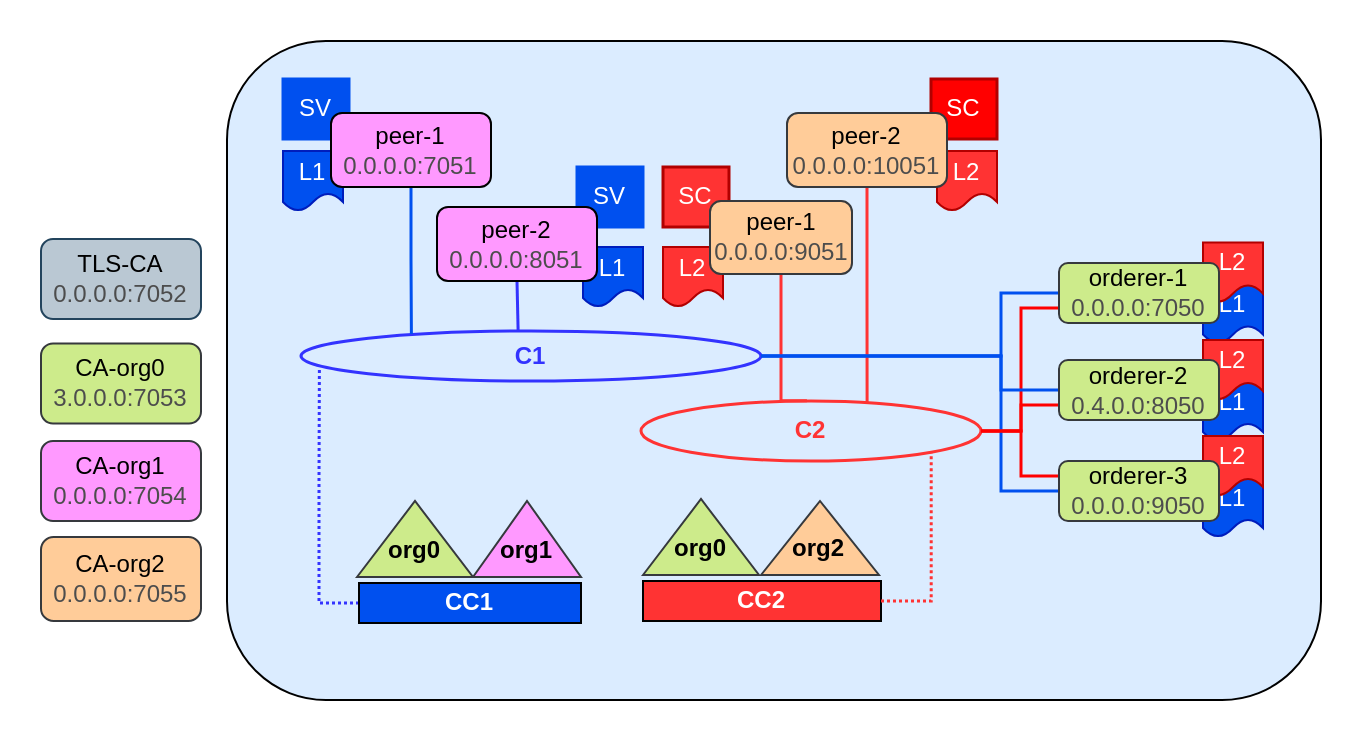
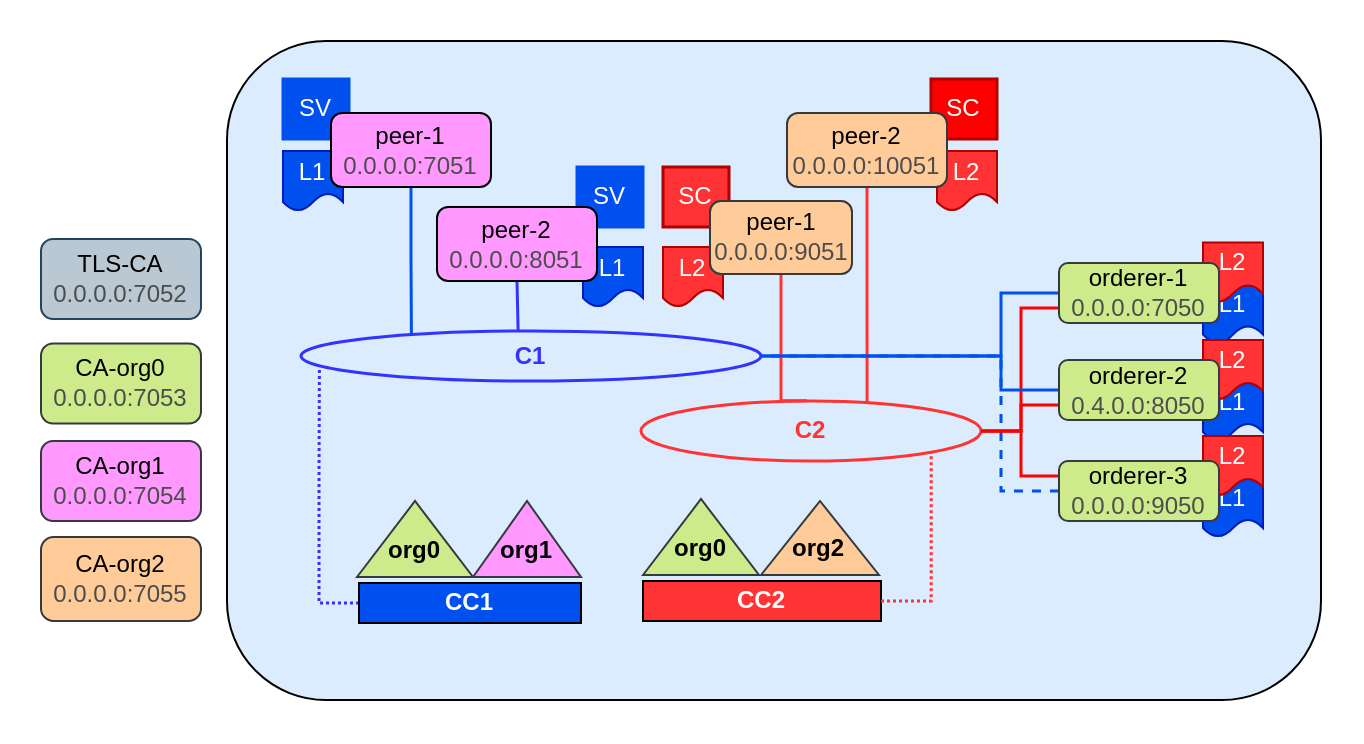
node "CA-org0 3.0.0.0:7053": label "CA-org0 3.0.0.0:7053" -> "CA-org0 0.0.0.0:7053"
edge "C1" -- "orderer-3 0.0.0.0:9050": style solid -> dashed
